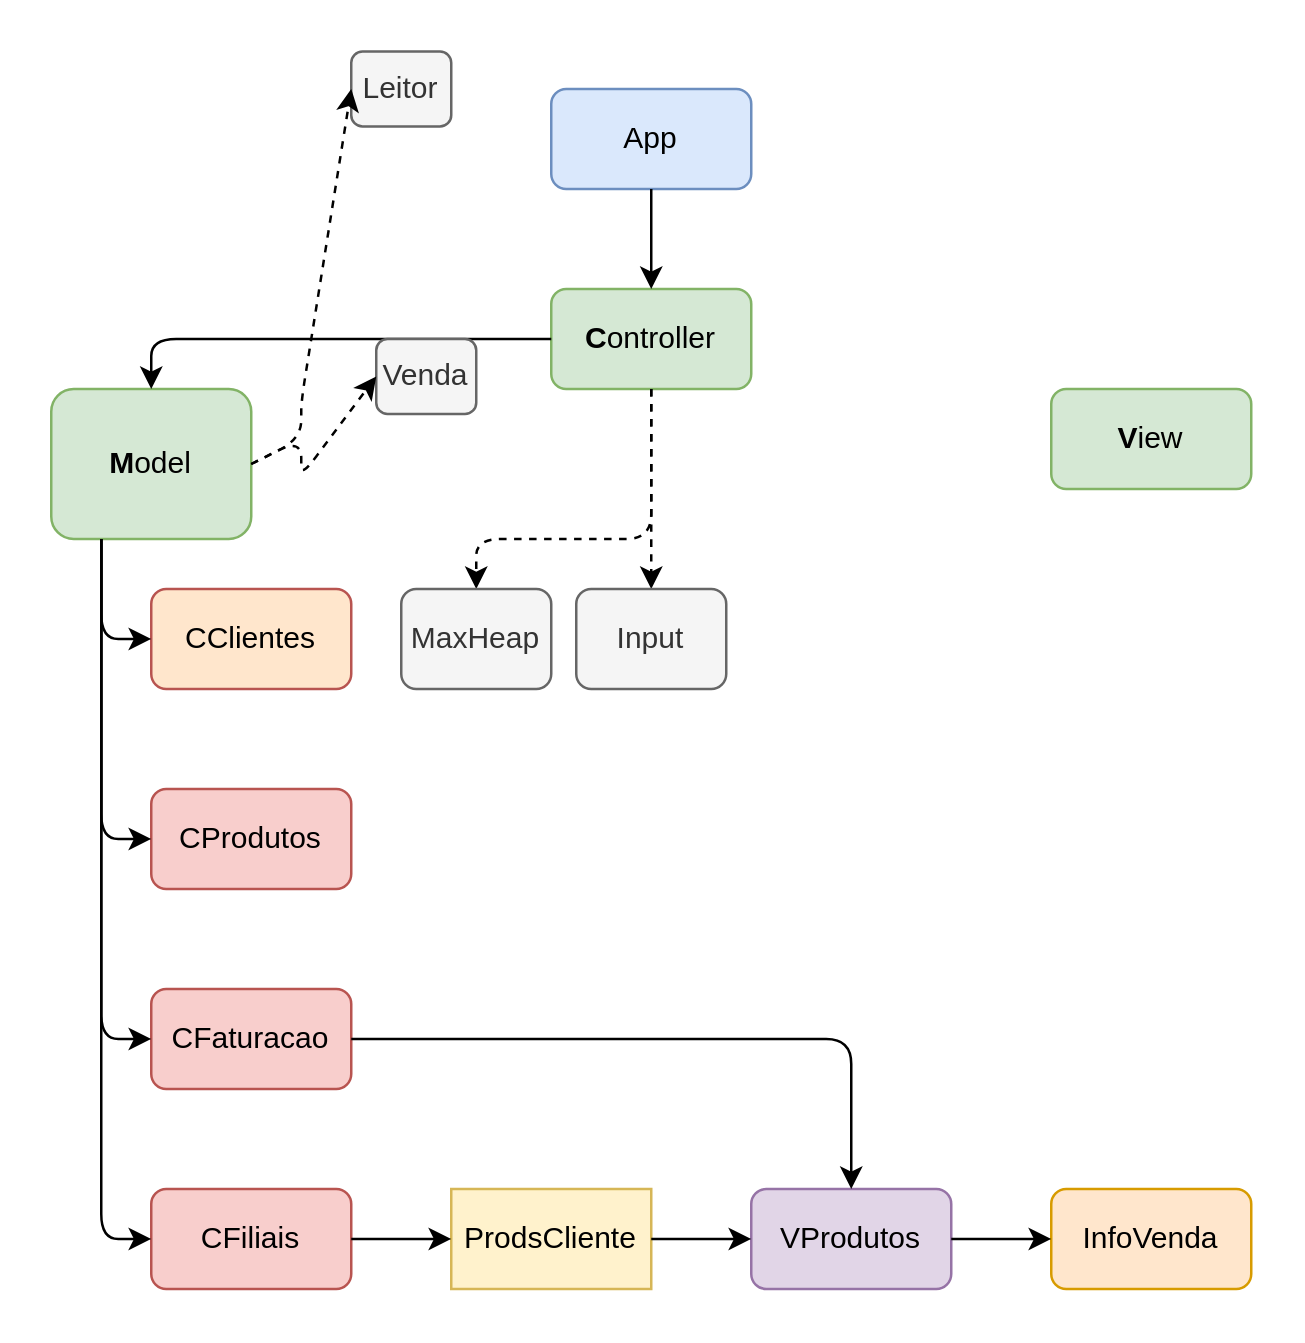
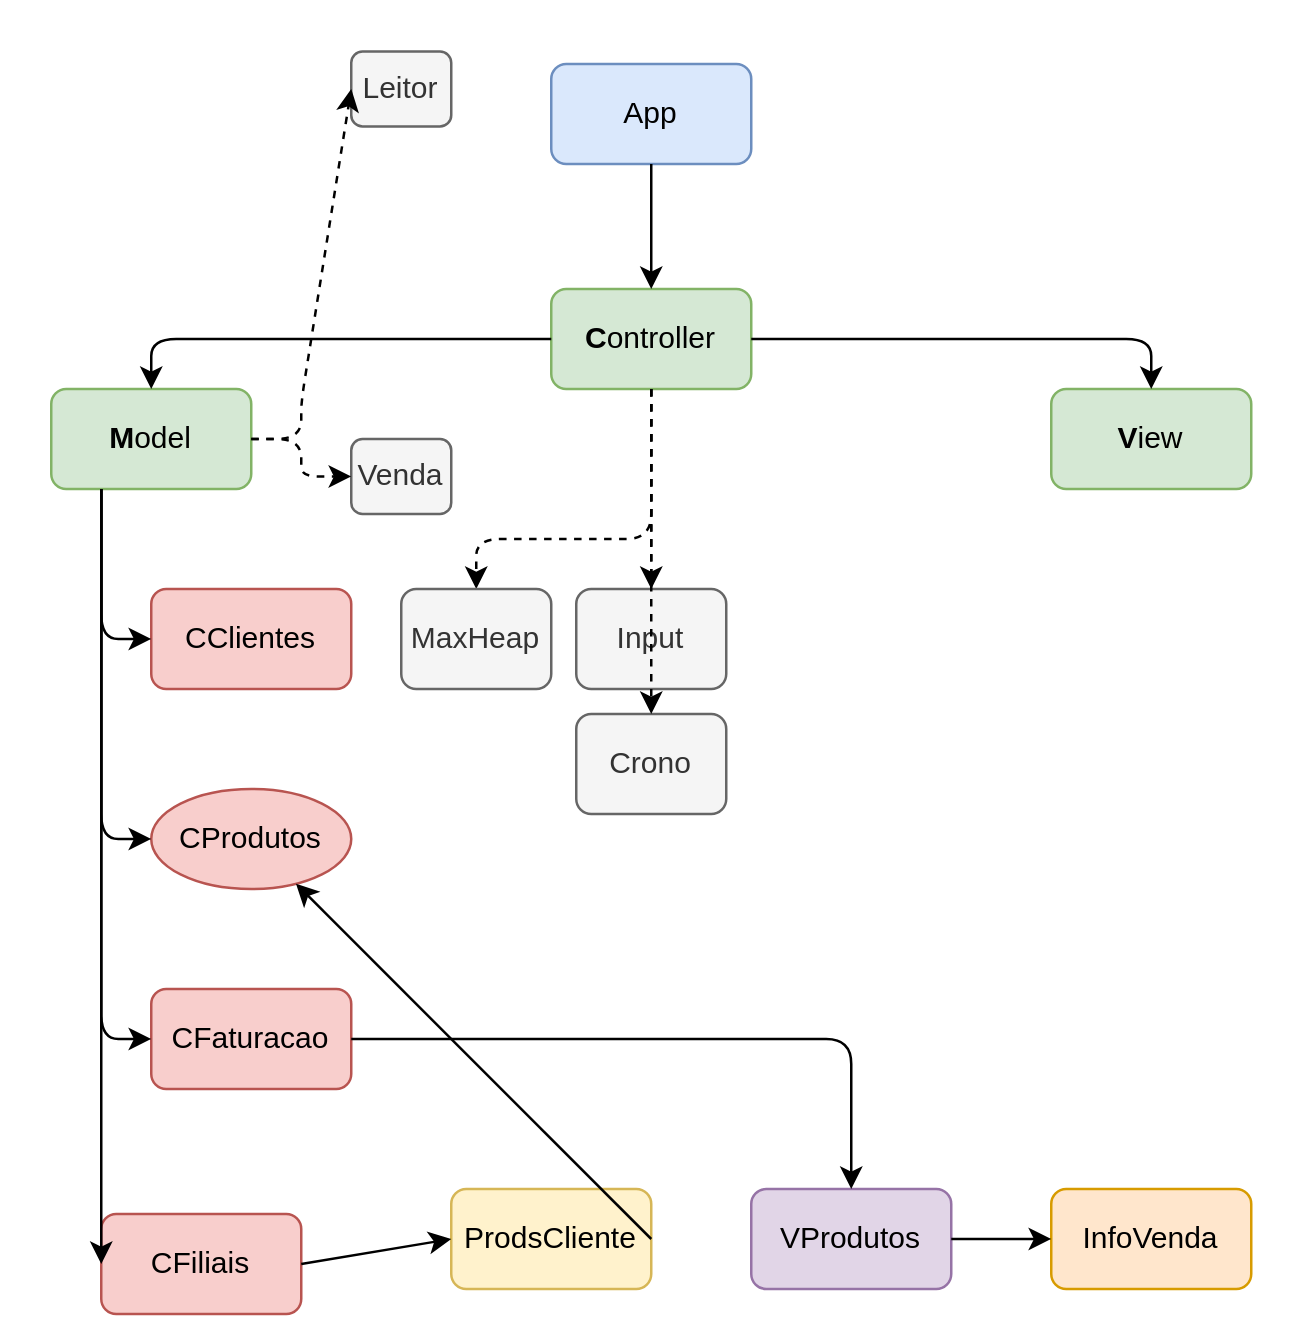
node "App": moved (651, 139) -> (651, 114)
edge "Controller" -> "View": added
node "Venda": moved (426, 376) -> (401, 476)
node "Model": size 200x150 -> 200x100
node "CClientes": fillcolor #ffe6cc -> #f8cecc
edge "Controller" -> "Crono": added
node "Crono": added
node "CProdutos": shape rounded rectangle -> ellipse
node "CFiliais": moved (251, 1239) -> (201, 1264)
node "ProdsCliente": shape rectangle -> rounded rectangle
edge "ProdsCliente" -> "VProdutos": now "ProdsCliente" -> "CProdutos"
